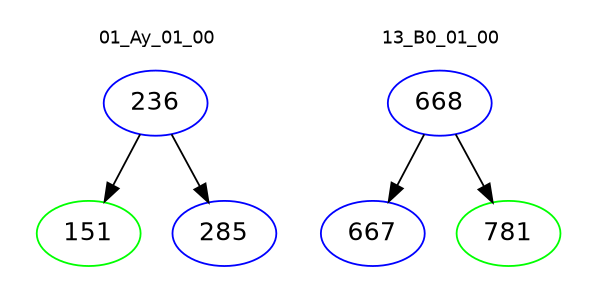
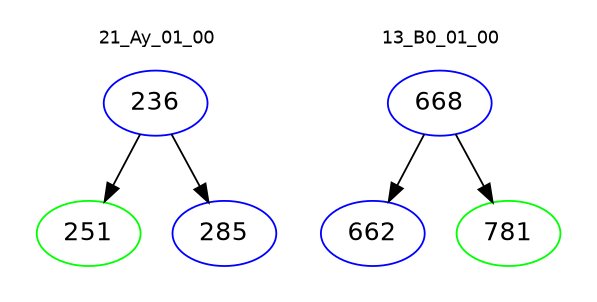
cluster "01_Ay_01_00": label "01_Ay_01_00" -> "21_Ay_01_00"
node "151": label "151" -> "251"
node "667": label "667" -> "662"
